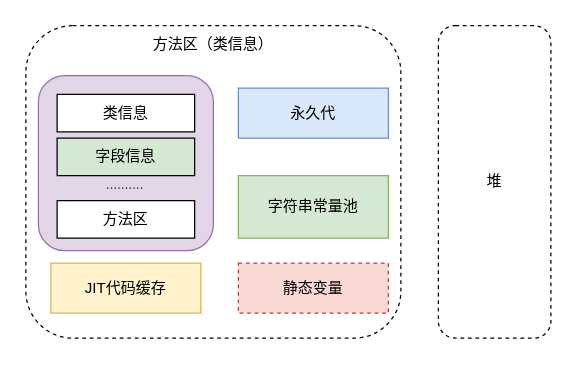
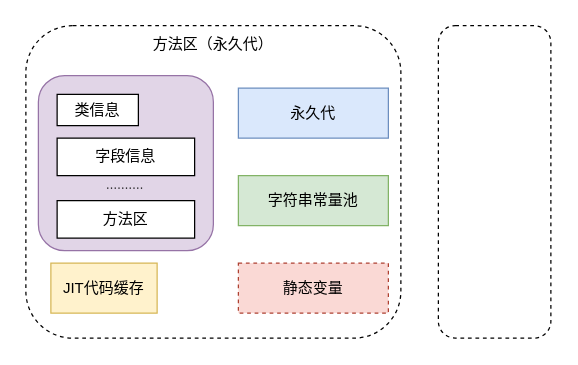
node "方法区（类信息）": label "方法区（类信息）" -> "方法区（永久代）"
node "类信息": size 138x38 -> 81x31
node "字段信息": fillcolor #d5e8d4 -> #ffffff
node "堆": removed
node "字符串常量池": size 150x63 -> 150x50
node "JIT代码缓存": size 150x50 -> 106x50
